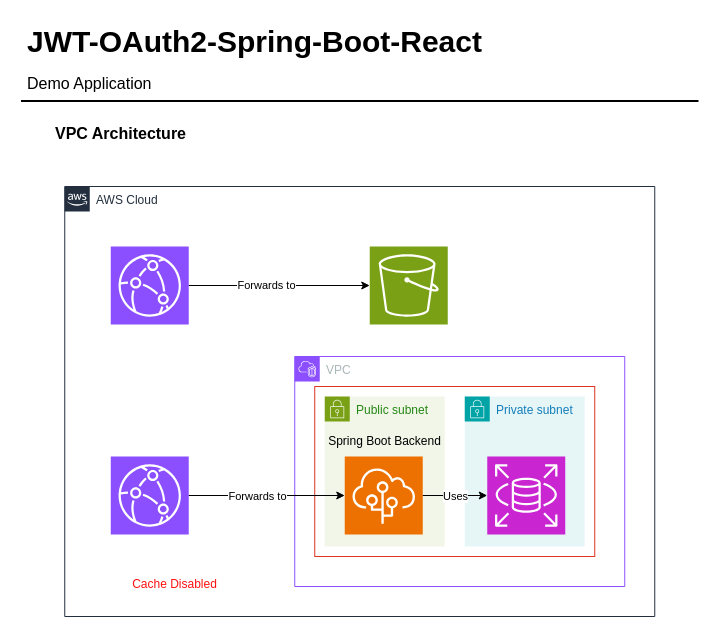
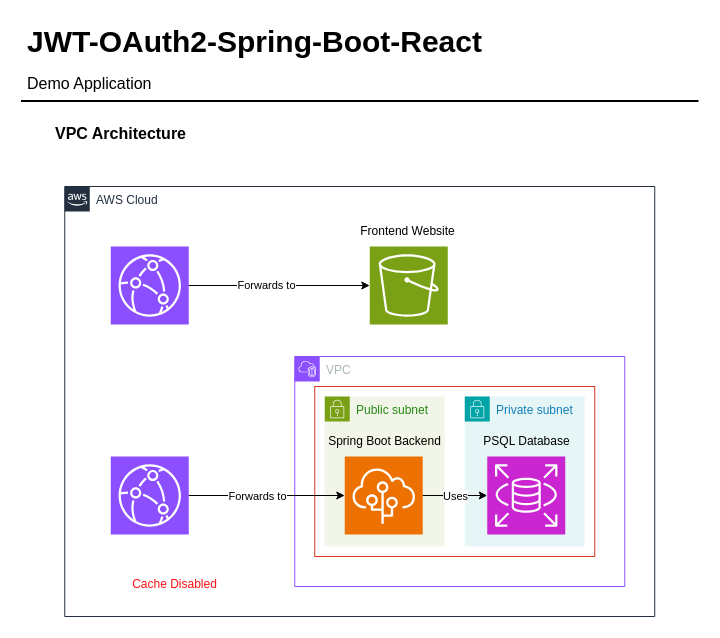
node "Frontend Website": added
node "PSQL Database": added
